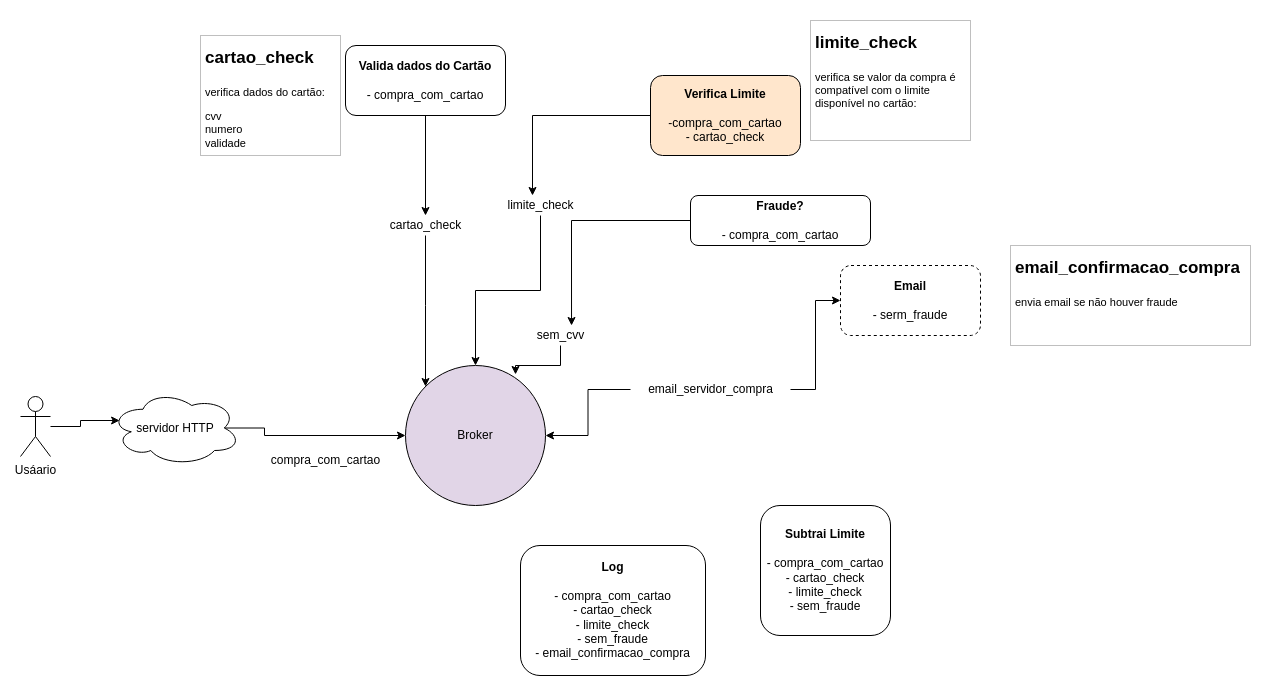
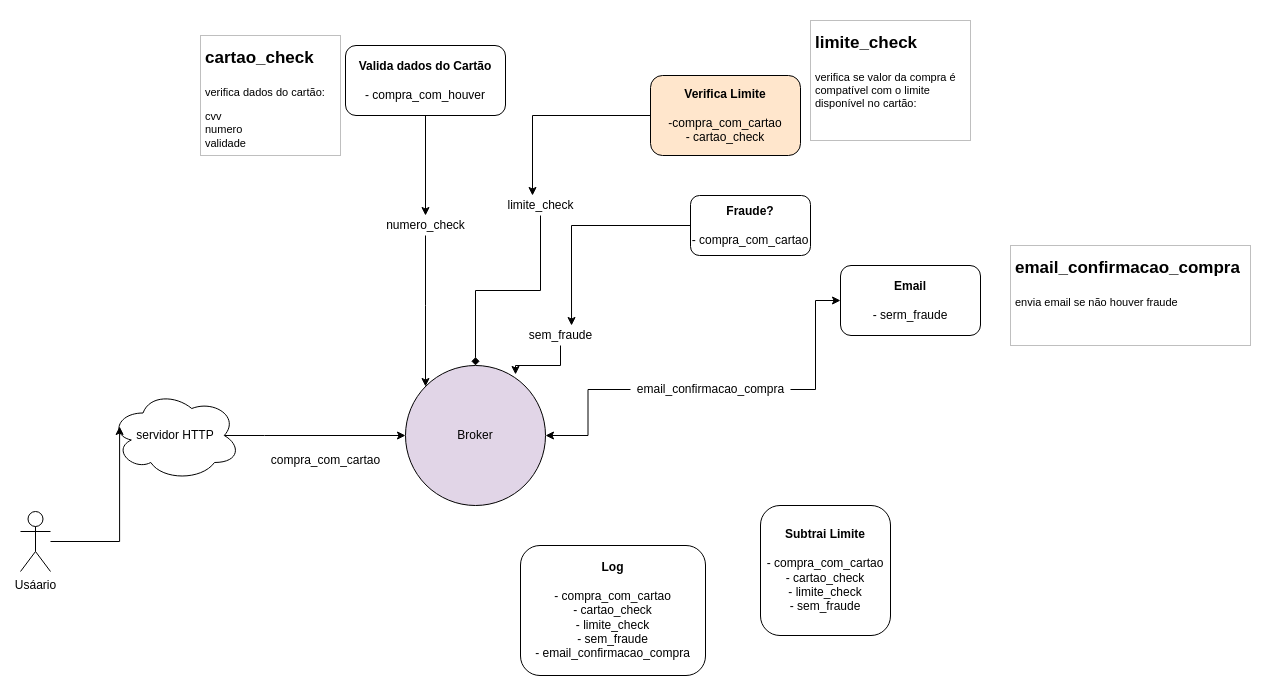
node "Valida dados do Cartão - compra_com_cartao": label "Valida dados do Cartão - compra_com_cartao" -> "Valida dados do Cartão - compra_com_houver"
node "Fraude? - compra_com_cartao": size 180x50 -> 120x60
node "cartao_check": label "cartao_check" -> "numero_check"
node "Email - serm_fraude": style dashed -> solid
node "sem_cvv": label "sem_cvv" -> "sem_fraude"
edge "limite_check" -> "Broker": arrowhead classic -> diamond
node "email_servidor_compra": label "email_servidor_compra" -> "email_confirmacao_compra"
node "Usáario": moved (36, 427) -> (36, 542)
node "servidor HTTP": size 130x75 -> 130x90
